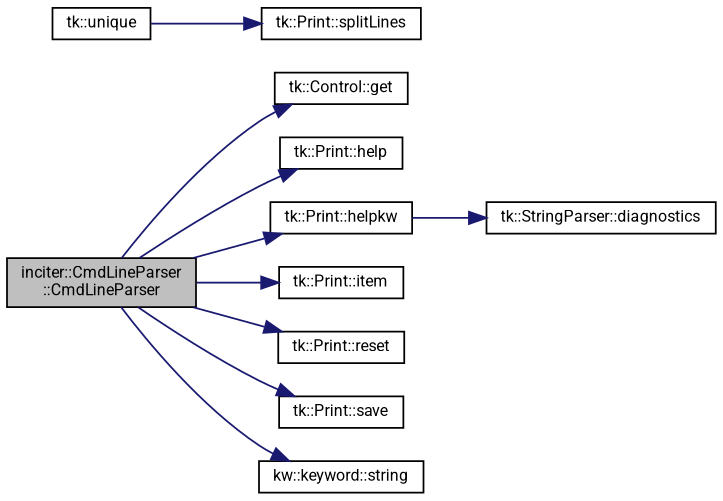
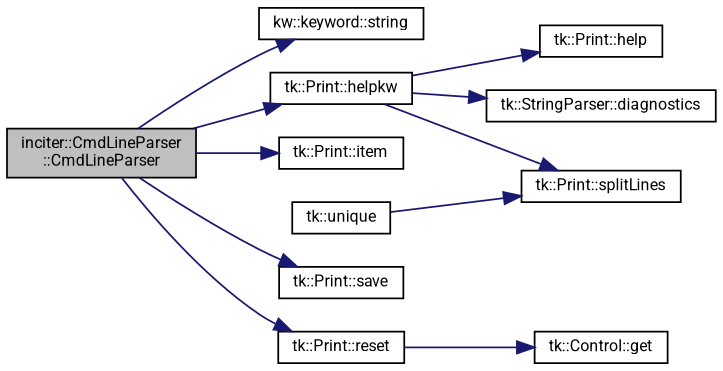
edge "tk::Print::helpkw" -> "tk::Print::splitLines": added
edge "inciter::CmdLineParser ::CmdLineParser" -> "tk::Control::get": now "tk::Print::reset" -> "tk::Control::get"
edge "inciter::CmdLineParser ::CmdLineParser" -> "tk::Print::help": now "tk::Print::helpkw" -> "tk::Print::help"
